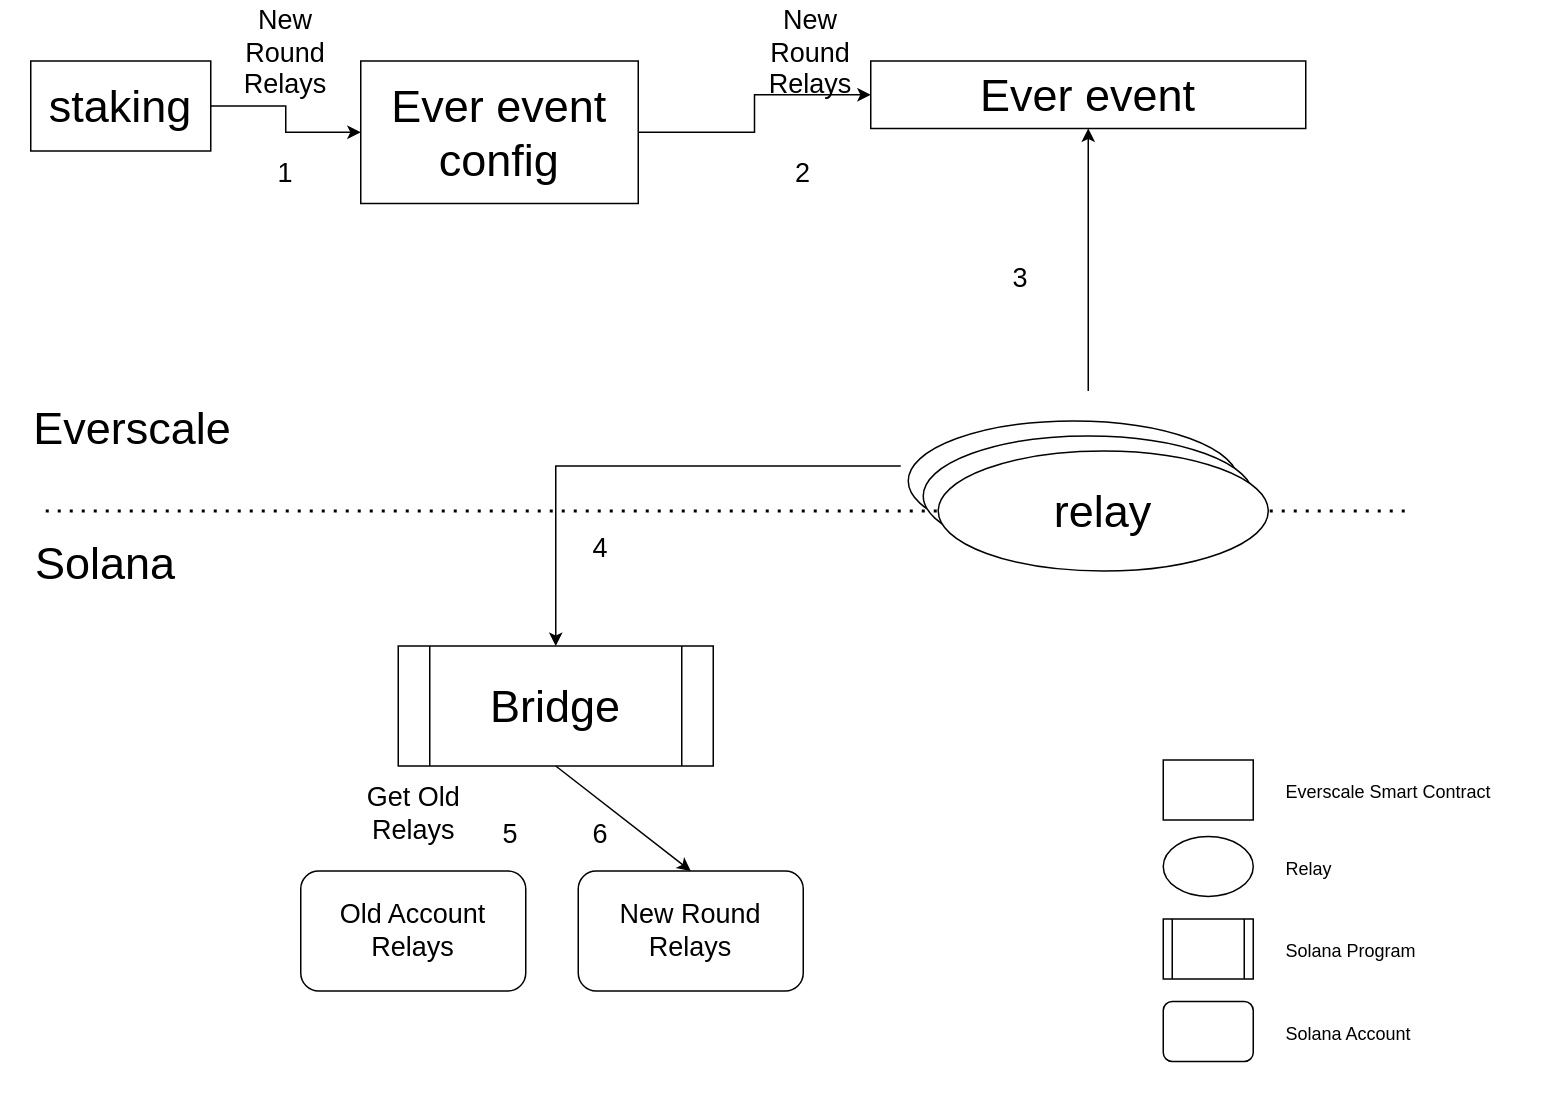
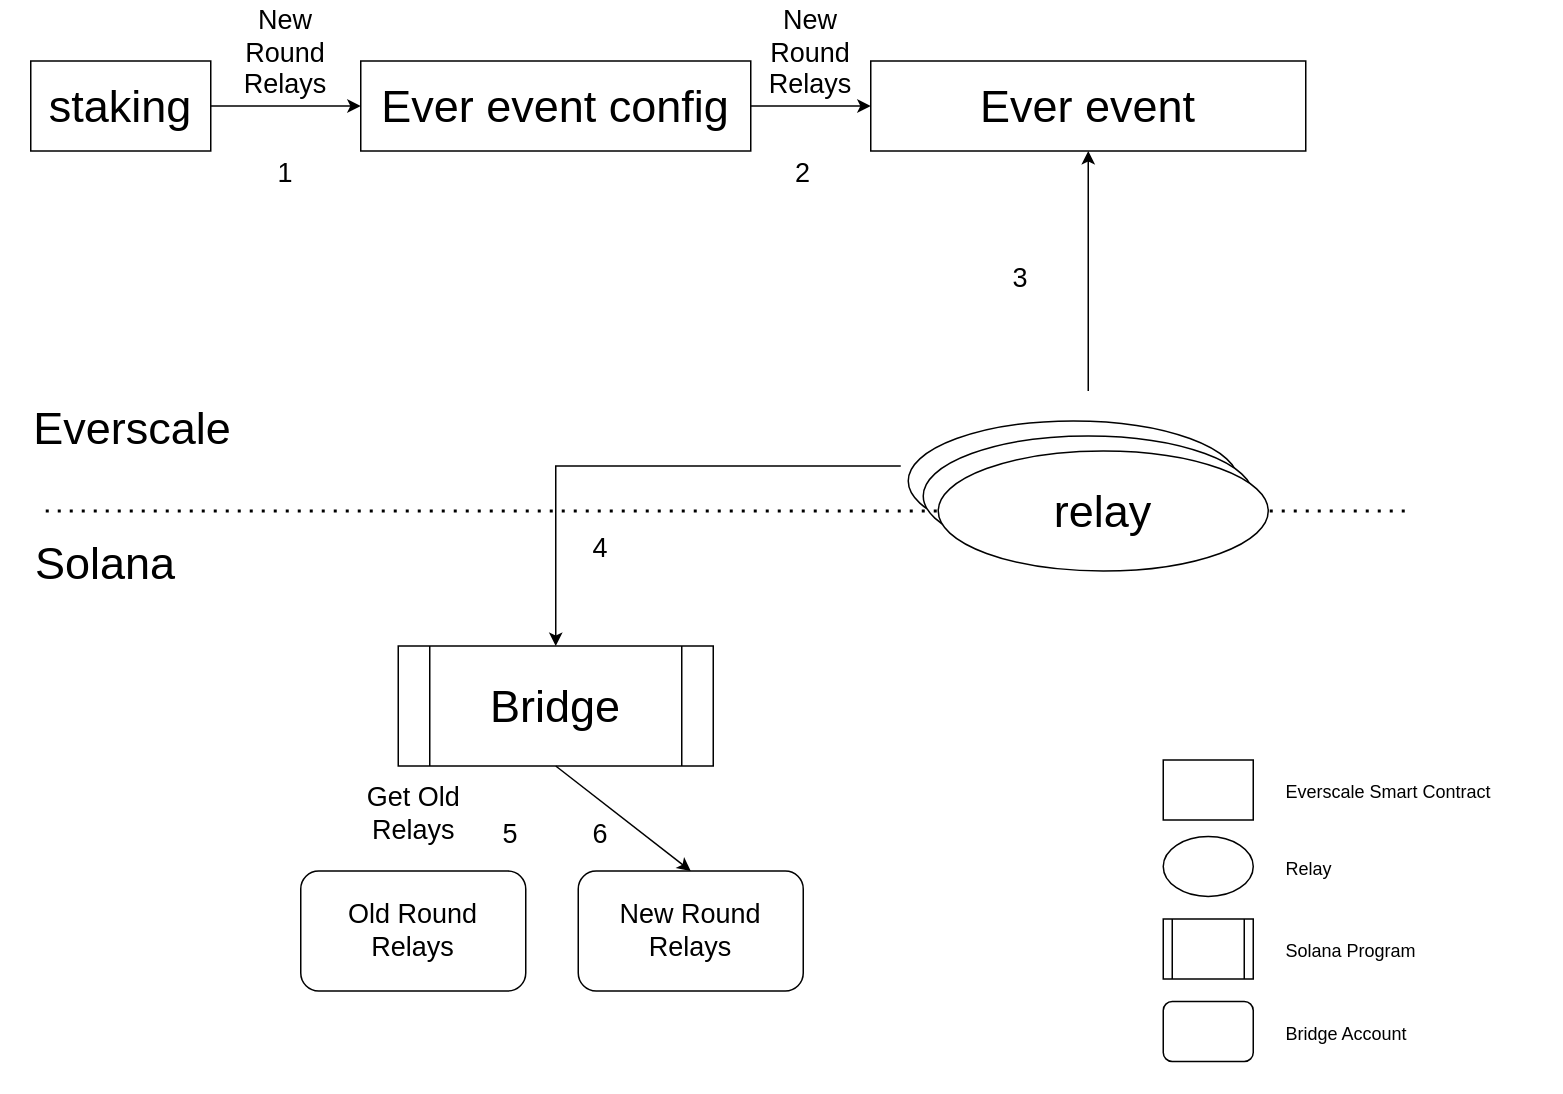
node "Ever event": size 435x68 -> 435x90
node "Ever event config": size 278x143 -> 390x90
node "Old Account Relays": label "Old Account Relays" -> "Old Round Relays"
node "Solana Account": label "Solana Account" -> "Bridge Account"
